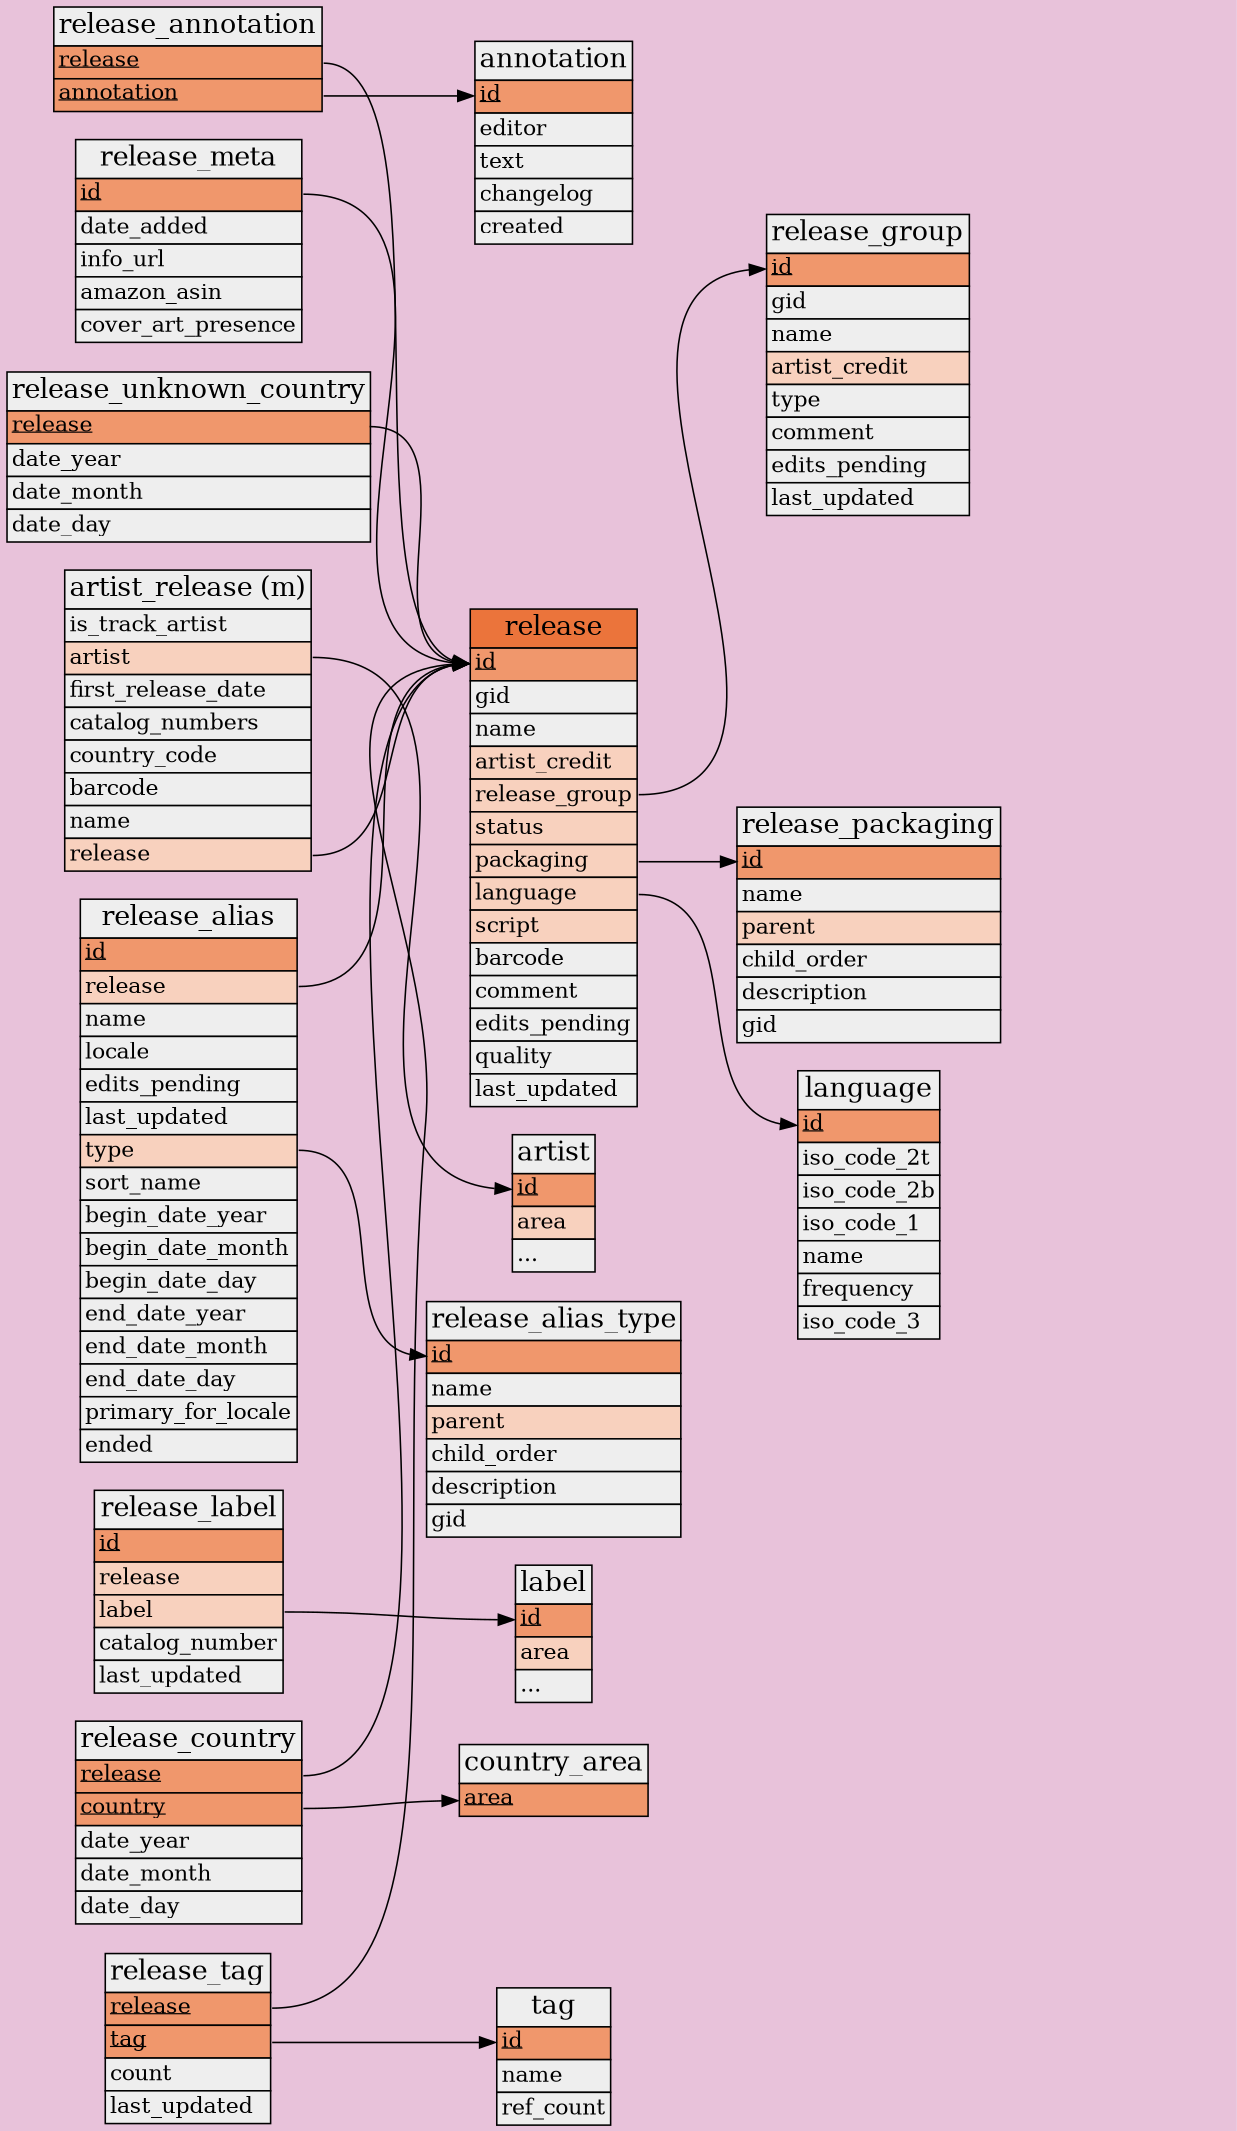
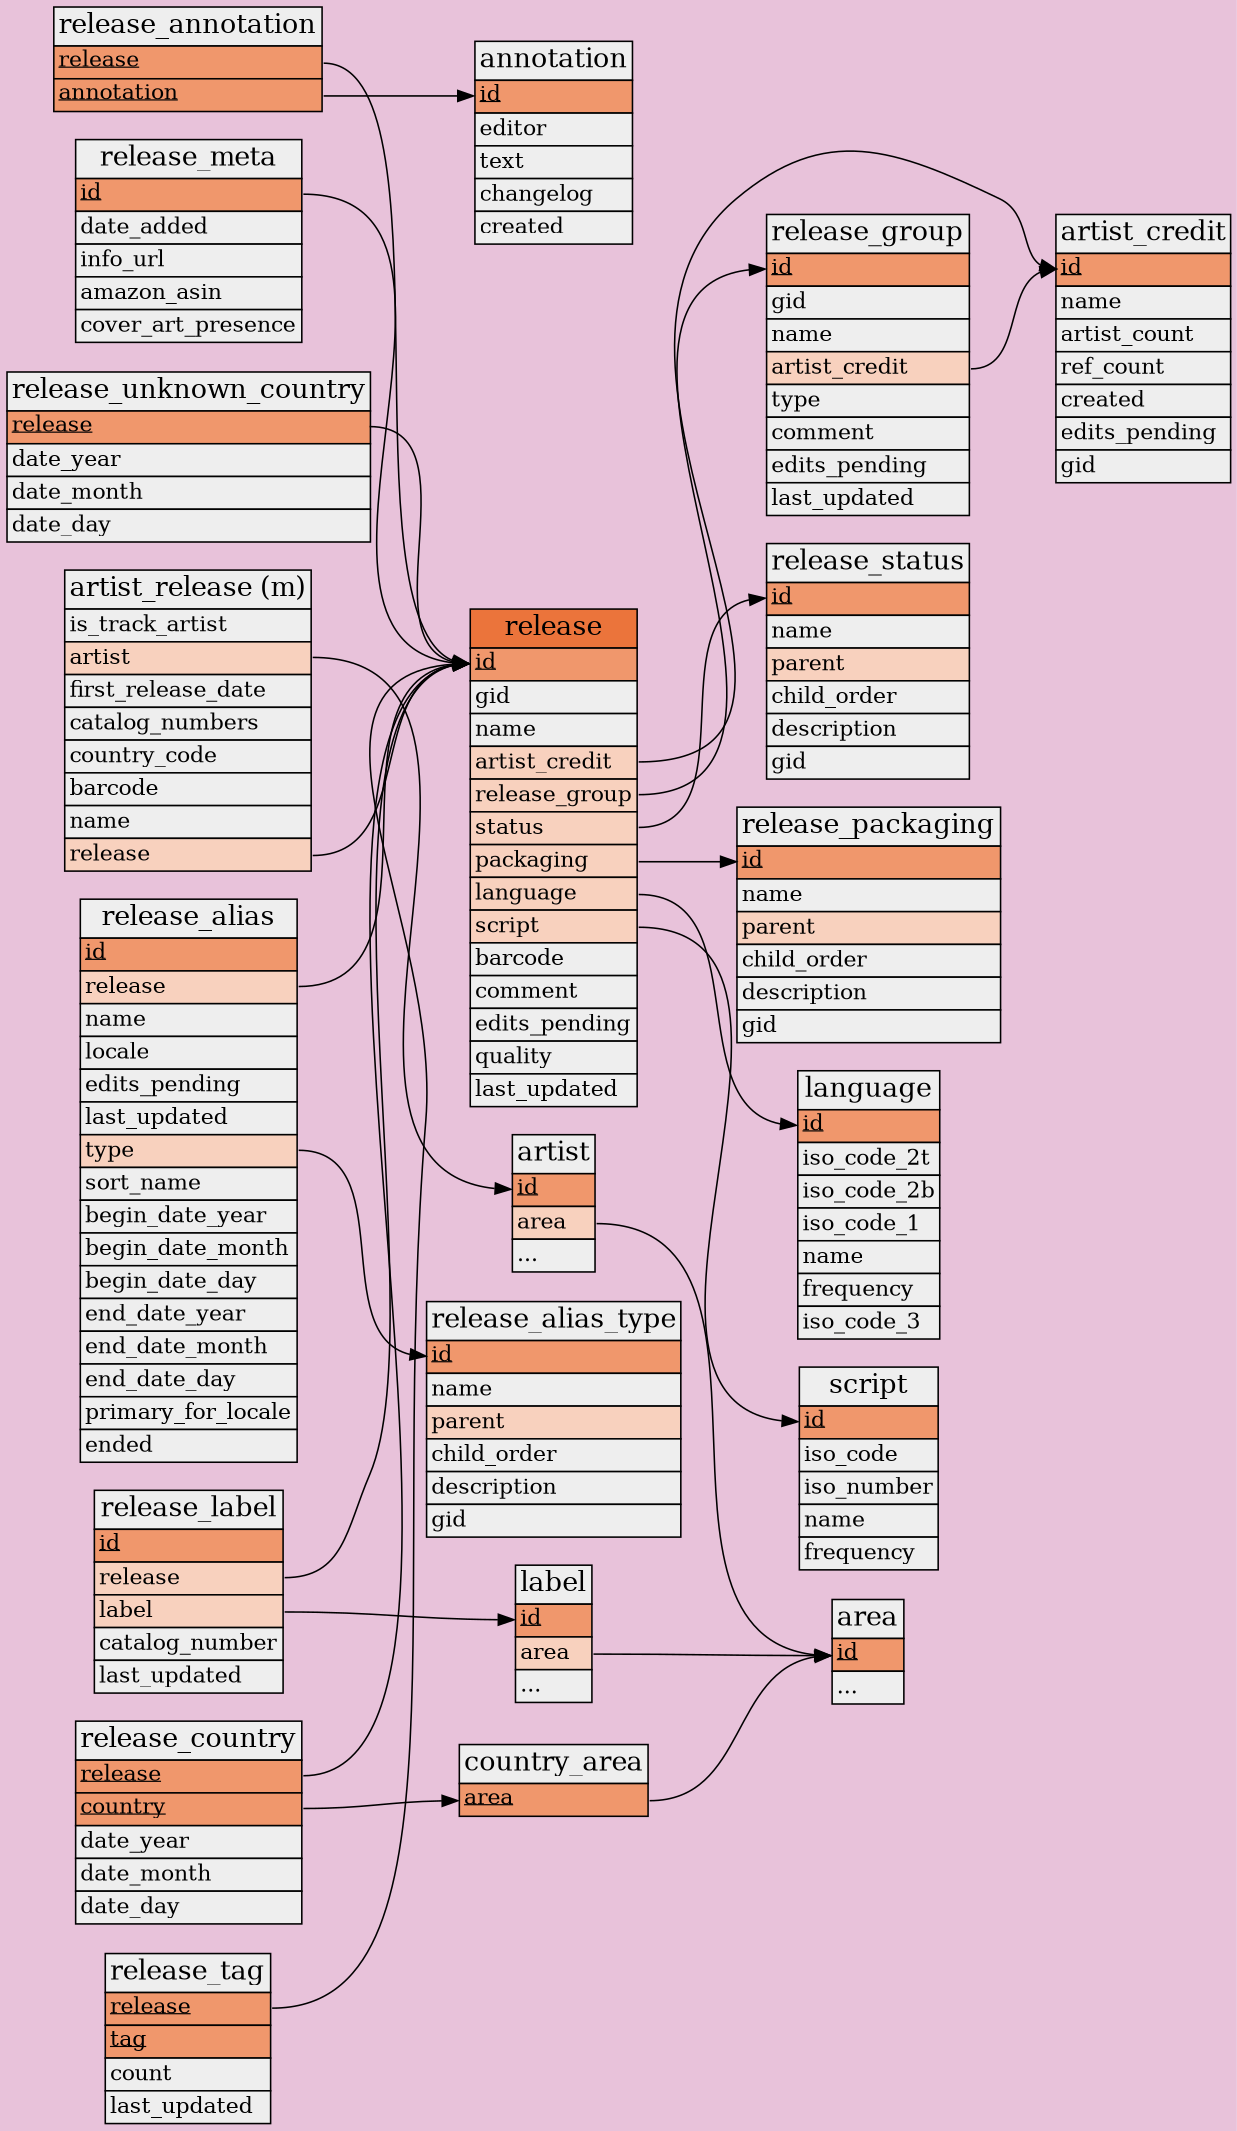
node "artist_credit": added
node "release_status": added
edge "release_label" -> "release": added
node "script": added
node "area": added
node "tag": removed
